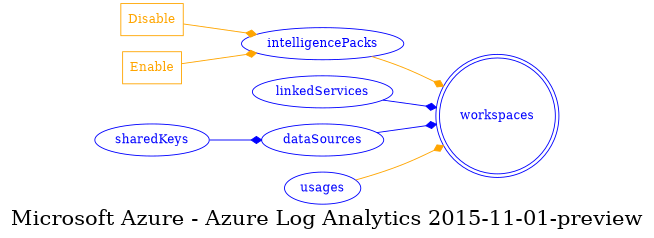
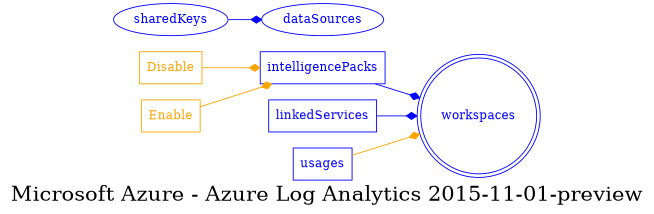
node "intelligencePacks": shape ellipse -> box
edge "intelligencePacks" -> "workspaces": color orange -> blue
node "linkedServices": shape ellipse -> box
edge "dataSources" -> "workspaces": removed
node "usages": shape ellipse -> box
